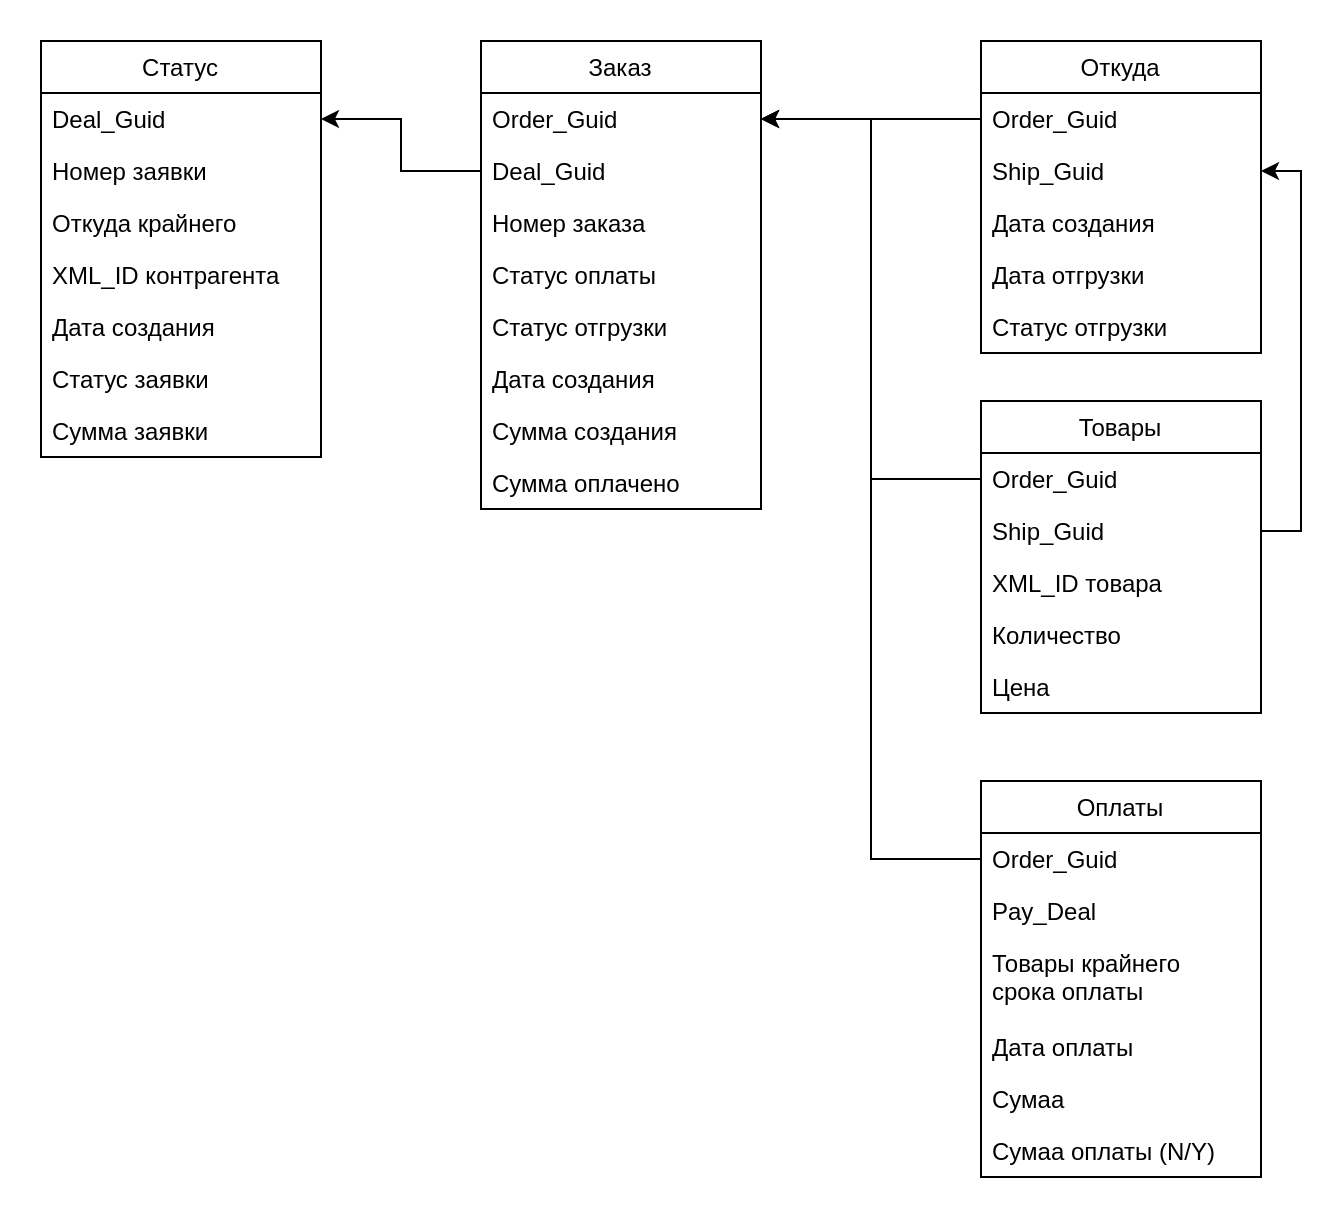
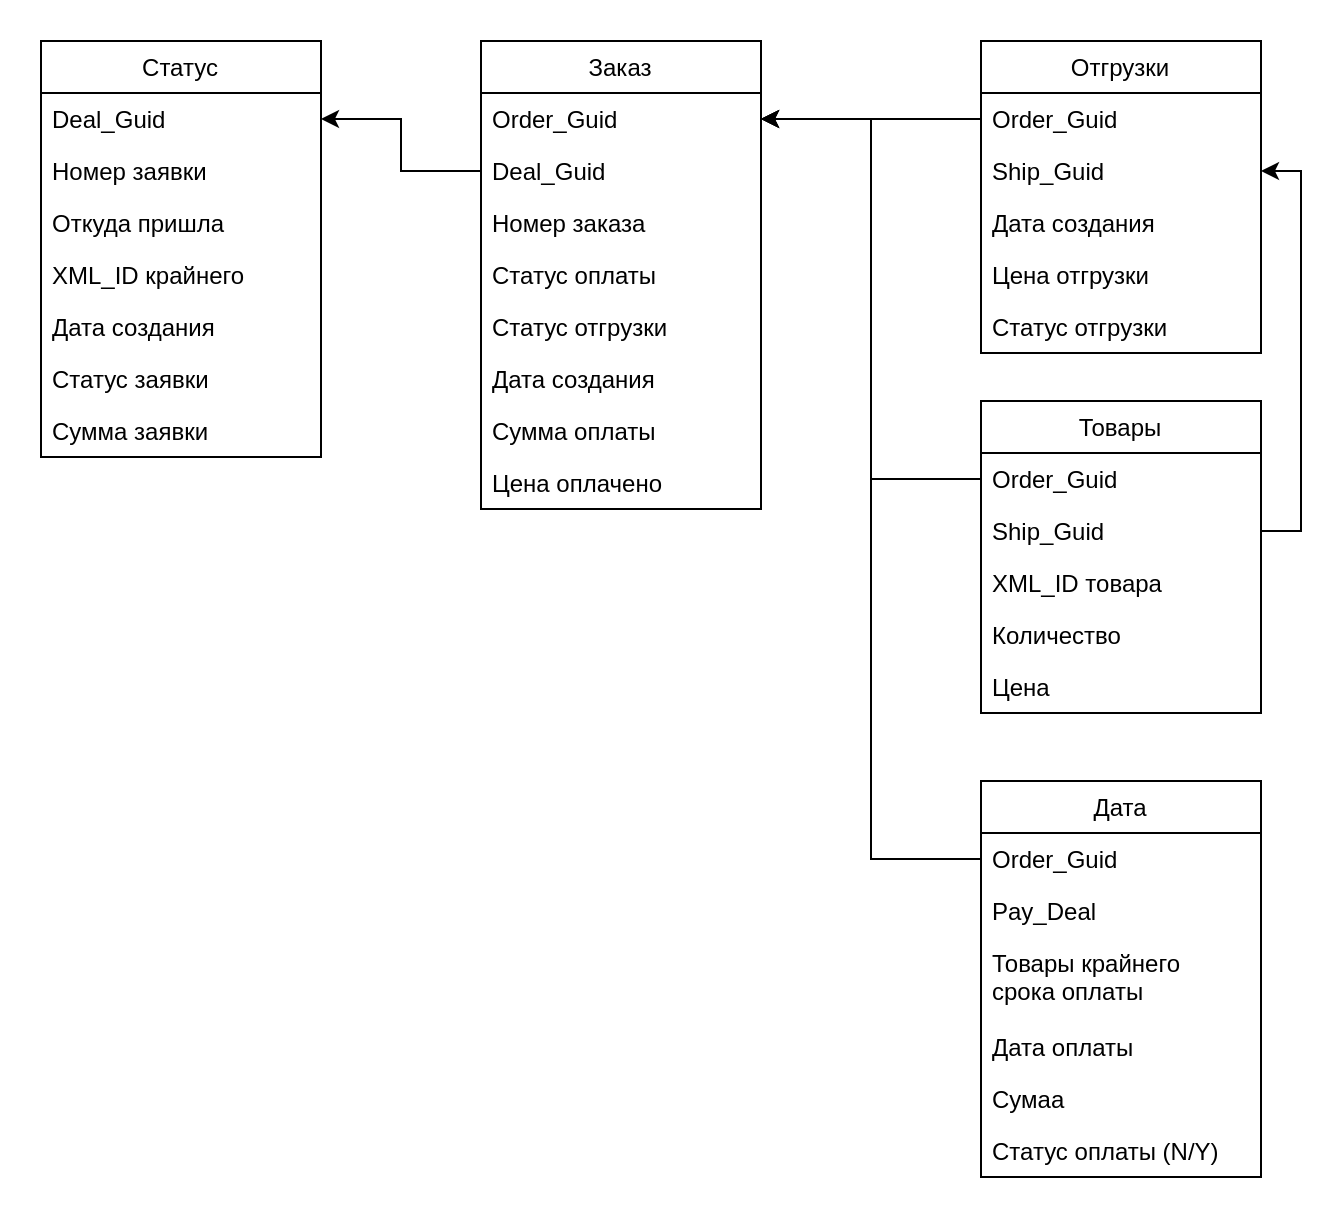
node "Откуда": label "Откуда" -> "Отгрузки"
node "Откуда крайнего": label "Откуда крайнего" -> "Откуда пришла"
node "XML_ID контрагента": label "XML_ID контрагента" -> "XML_ID крайнего"
node "Дата отгрузки": label "Дата отгрузки" -> "Цена отгрузки"
node "Сумма создания": label "Сумма создания" -> "Сумма оплаты"
node "Сумма оплачено": label "Сумма оплачено" -> "Цена оплачено"
node "Оплаты": label "Оплаты" -> "Дата"
node "Сумаа оплаты (N/Y)": label "Сумаа оплаты (N/Y)" -> "Статус оплаты (N/Y)"
